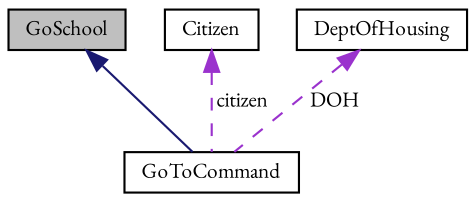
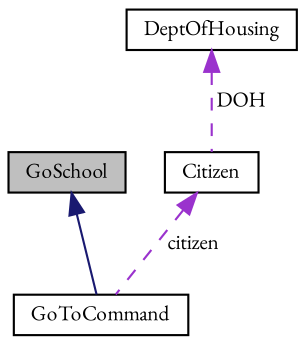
edge "GoToCommand" -> "DeptOfHousing": now "Citizen" -> "DeptOfHousing"
